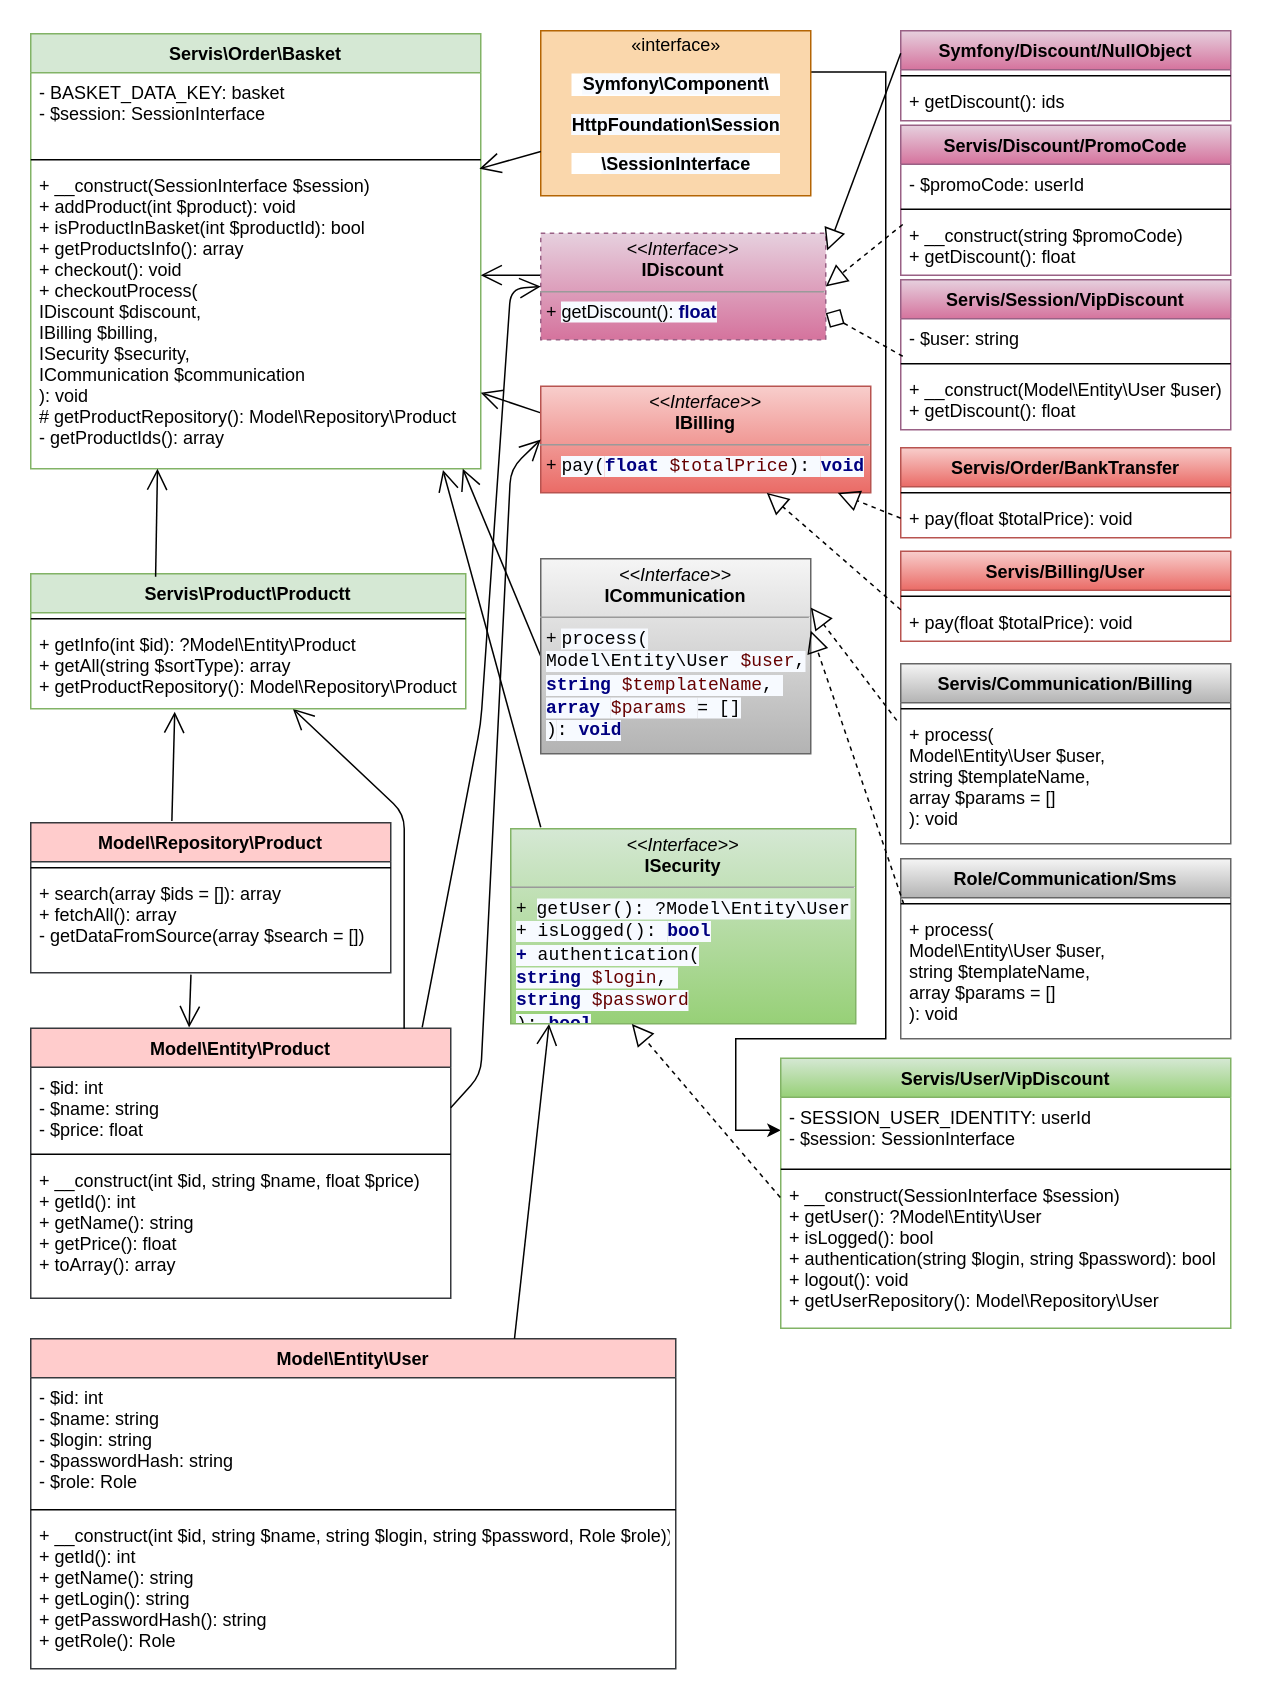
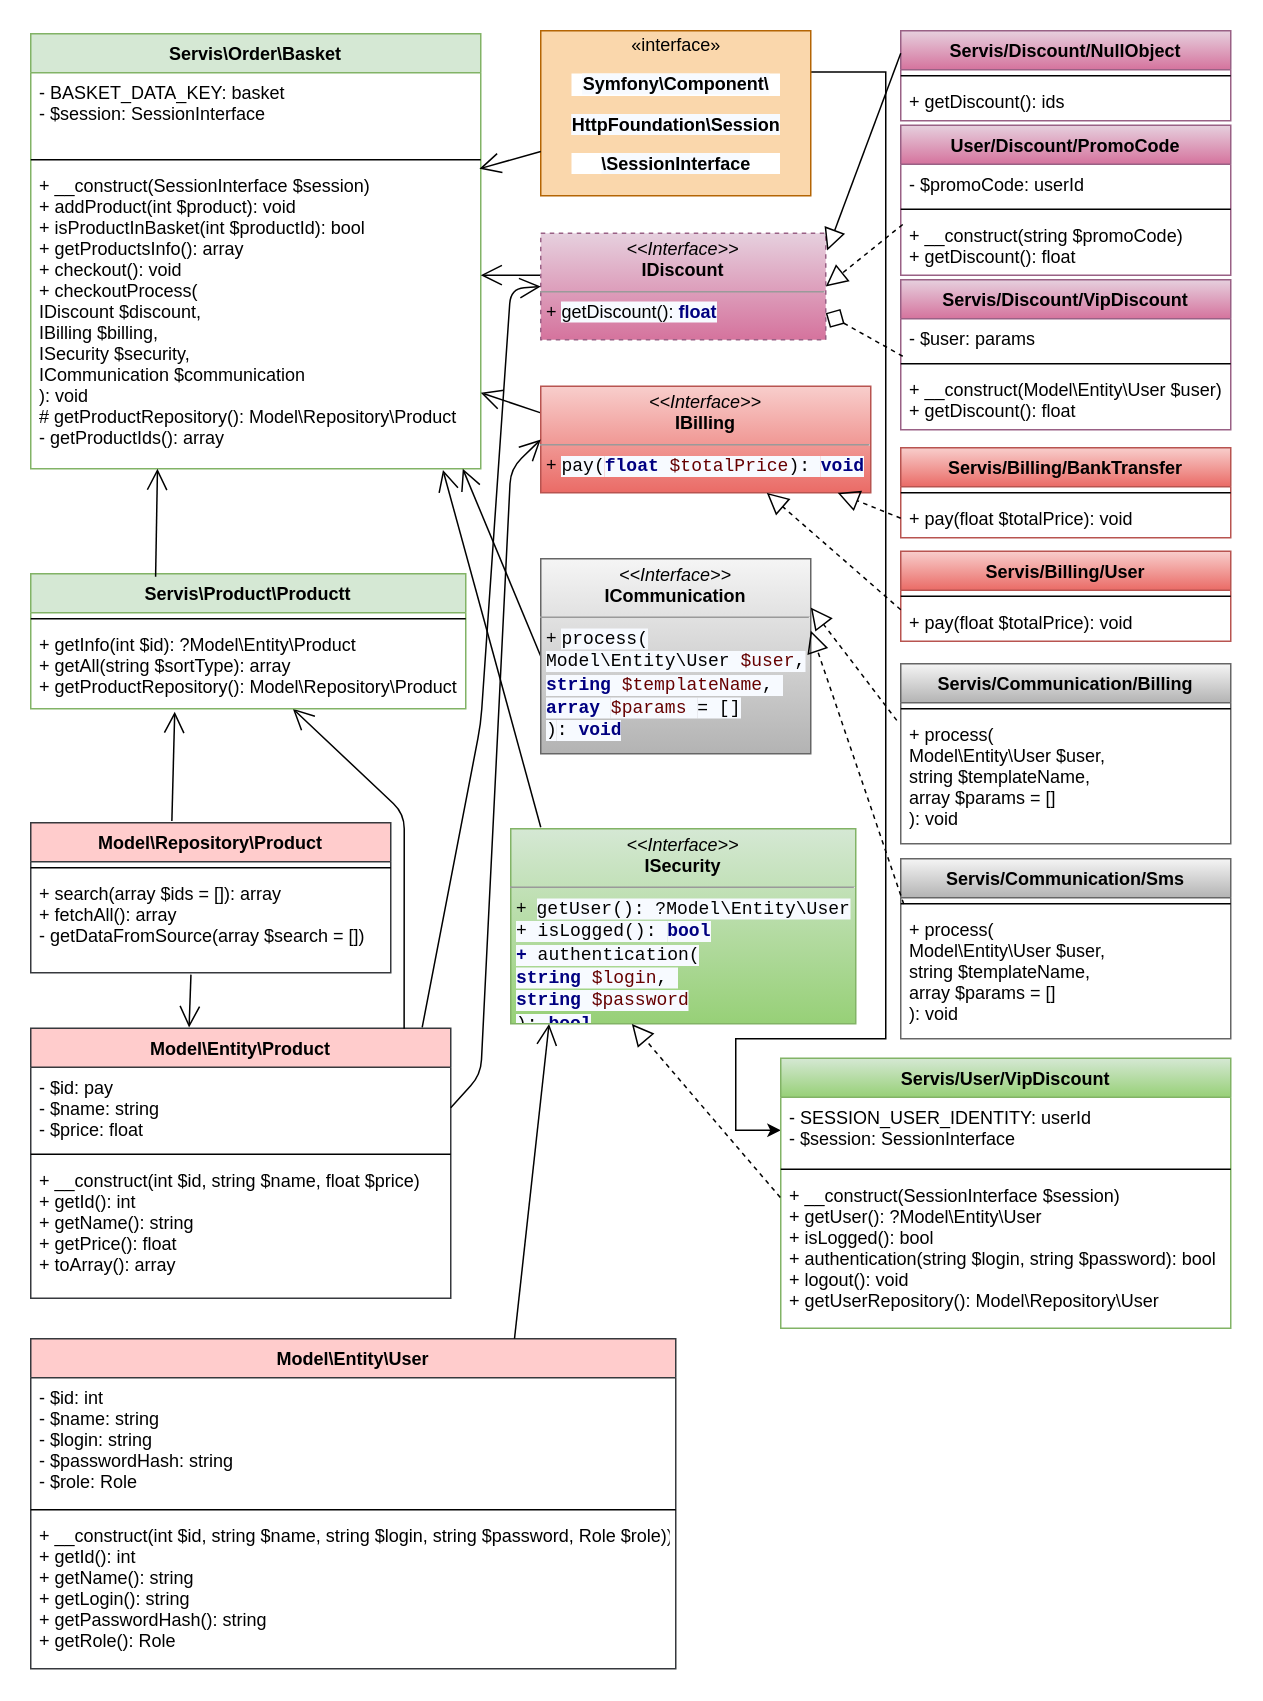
node "Symfony/Discount/NullObject": label "Symfony/Discount/NullObject" -> "Servis/Discount/NullObject"
node "Servis/Discount/PromoCode": label "Servis/Discount/PromoCode" -> "User/Discount/PromoCode"
node "Servis/Session/VipDiscount": label "Servis/Session/VipDiscount" -> "Servis/Discount/VipDiscount"
node "- $user: string": label "- $user: string" -> "- $user: params"
node "Servis/Order/BankTransfer": label "Servis/Order/BankTransfer" -> "Servis/Billing/BankTransfer"
node "Role/Communication/Sms": label "Role/Communication/Sms" -> "Servis/Communication/Sms"
node "- $id: int - $name: string - $price: float": label "- $id: int - $name: string - $price: float" -> "- $id: pay - $name: string - $price: float"
